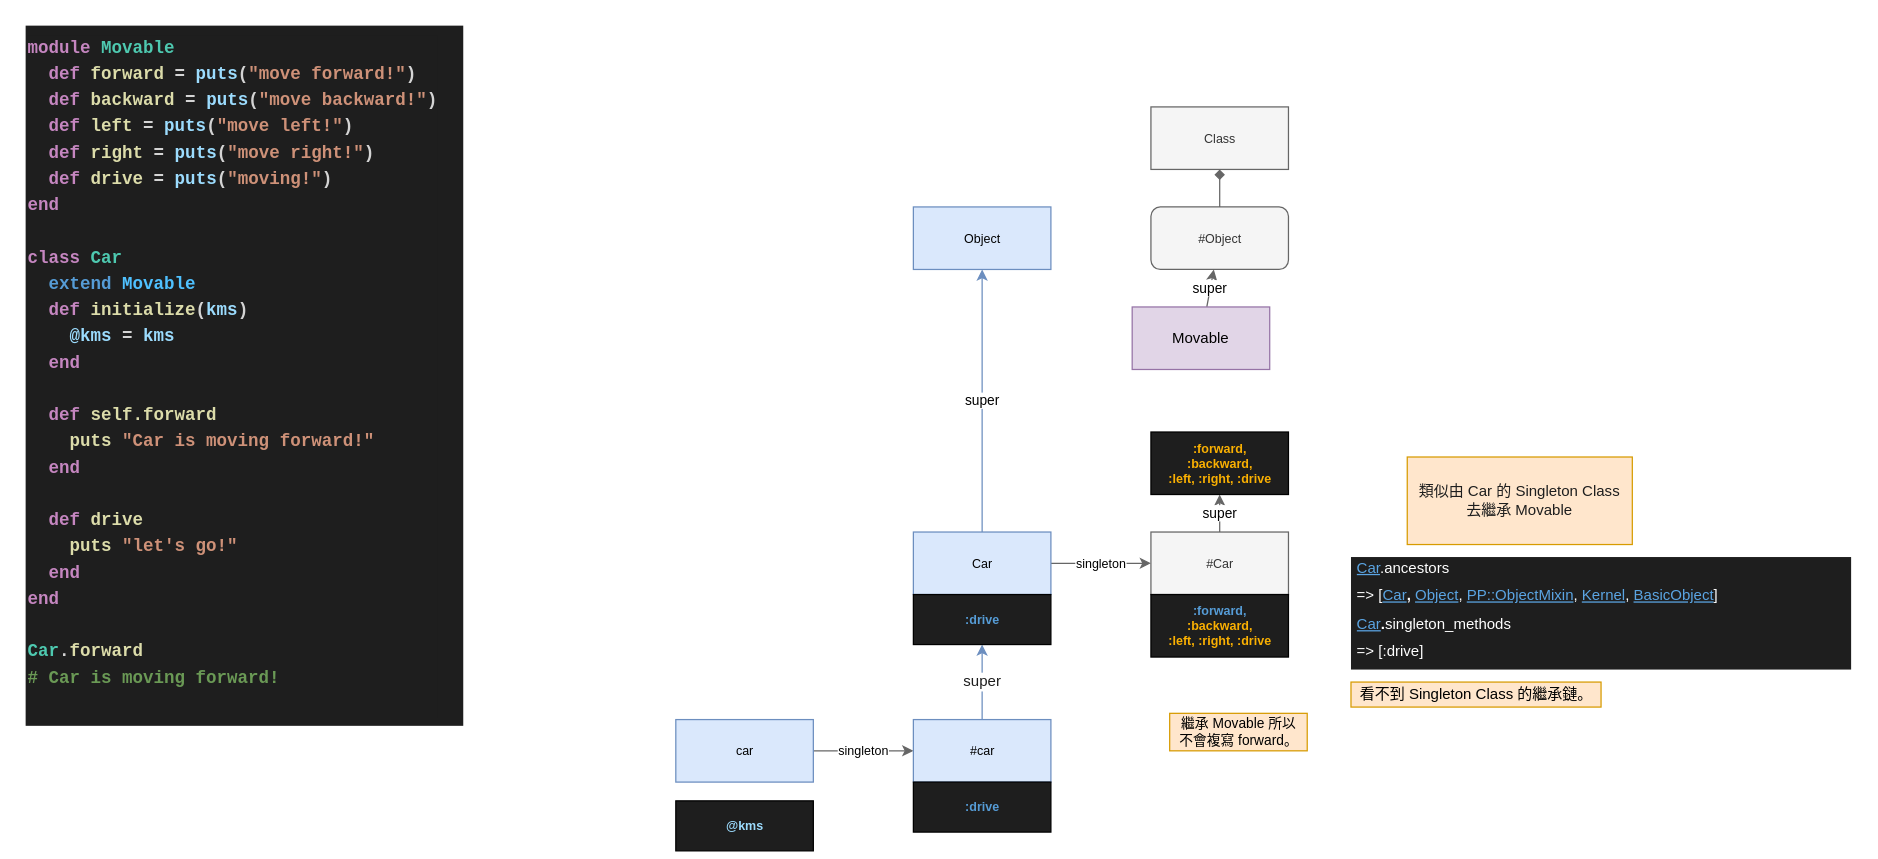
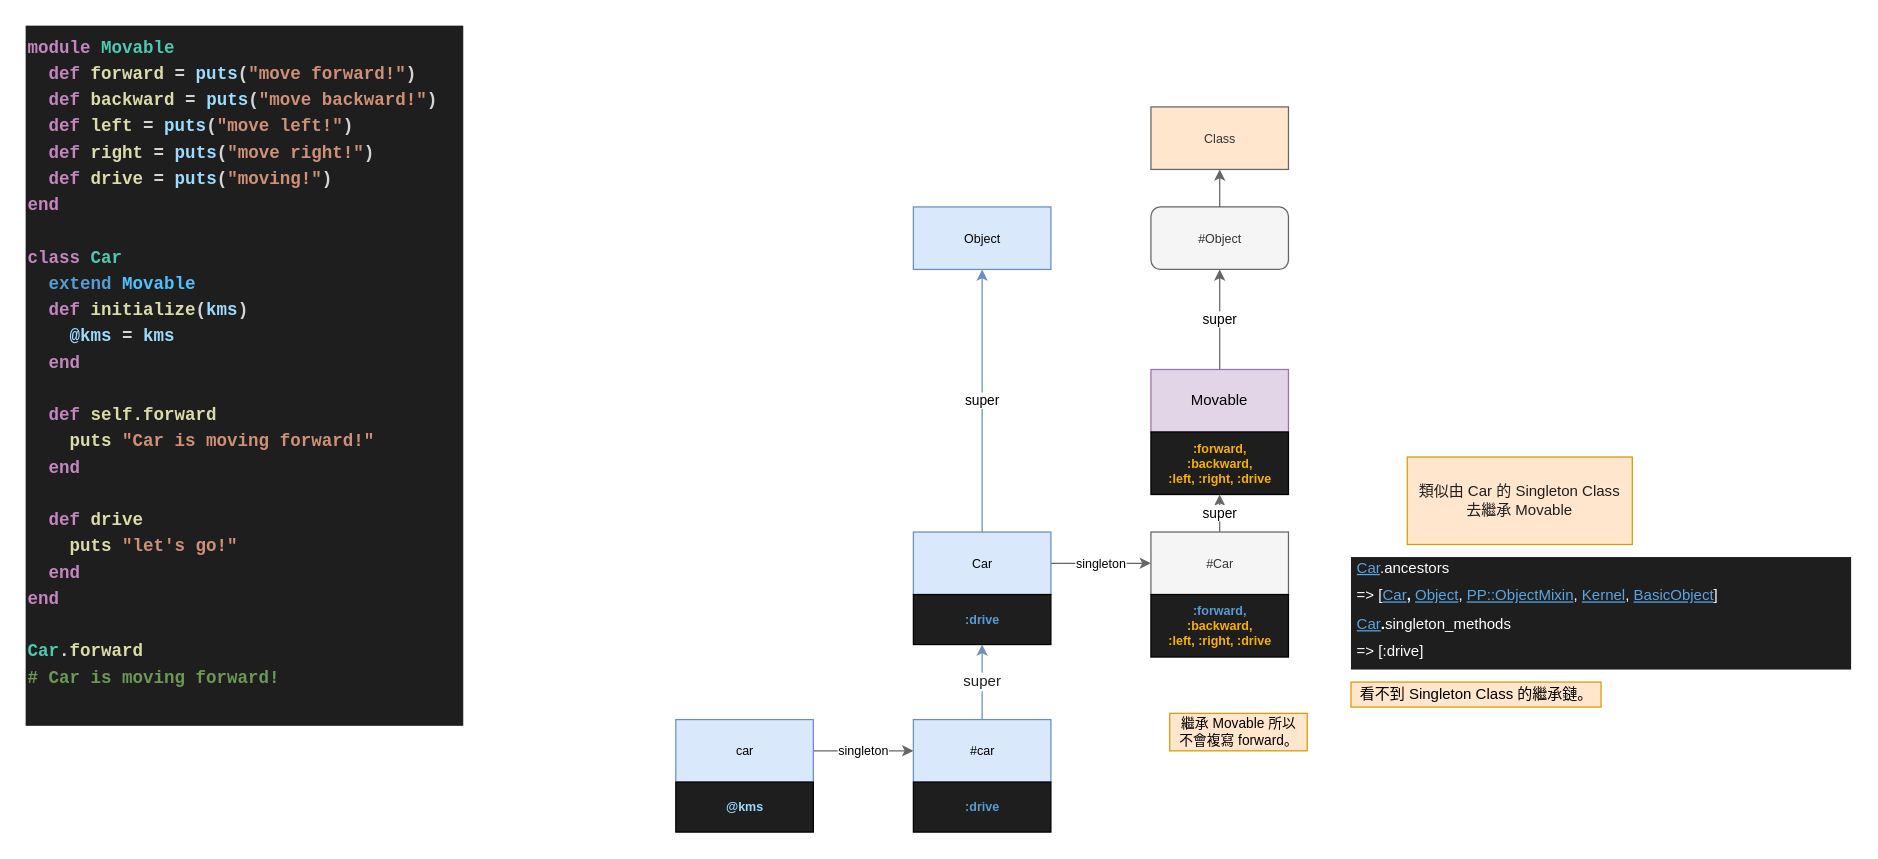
node "Class": fillcolor #f5f5f5 -> #ffe6cc
edge "#Object" -> "Class": arrowhead diamond -> classic
node "Movable": moved (1201, 338) -> (1219, 401)
node "@kms": moved (744, 826) -> (744, 807)
